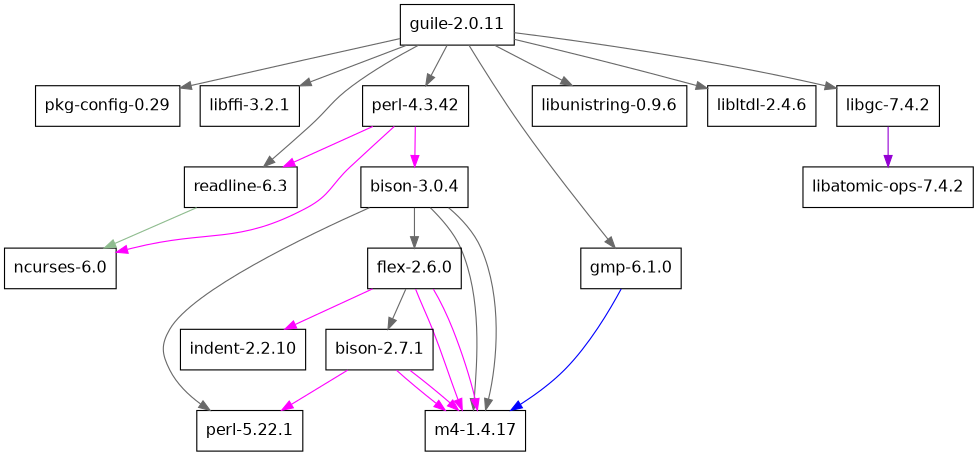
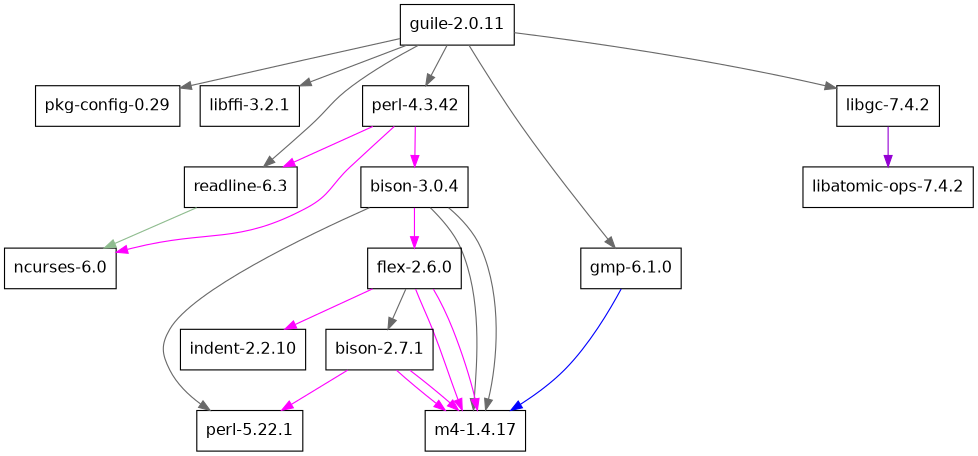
node "libunistring-0.9.6": removed
node "libltdl-2.4.6": removed
edge "bison-3.0.4" -> "flex-2.6.0": color dimgrey -> magenta
